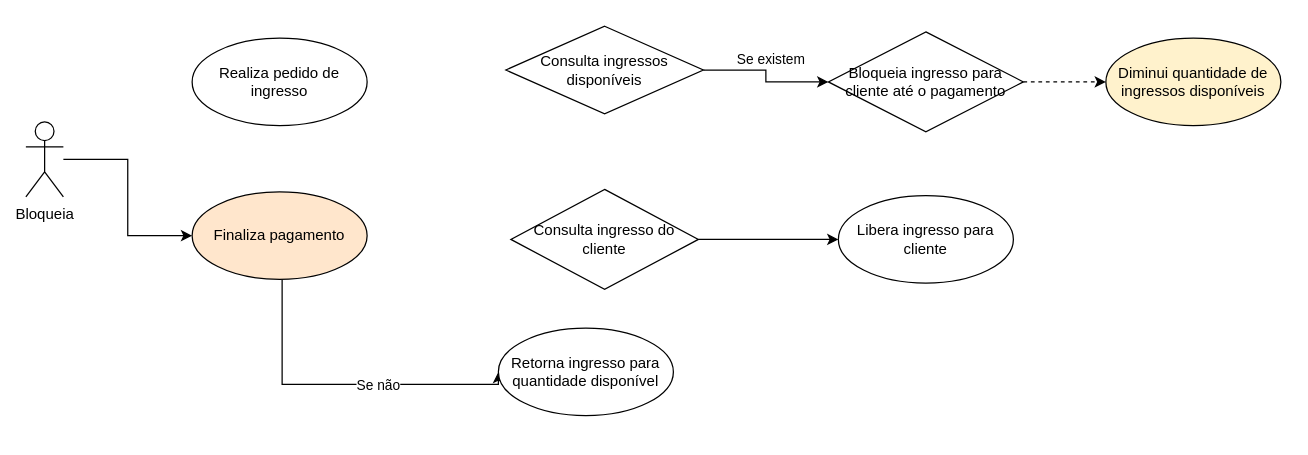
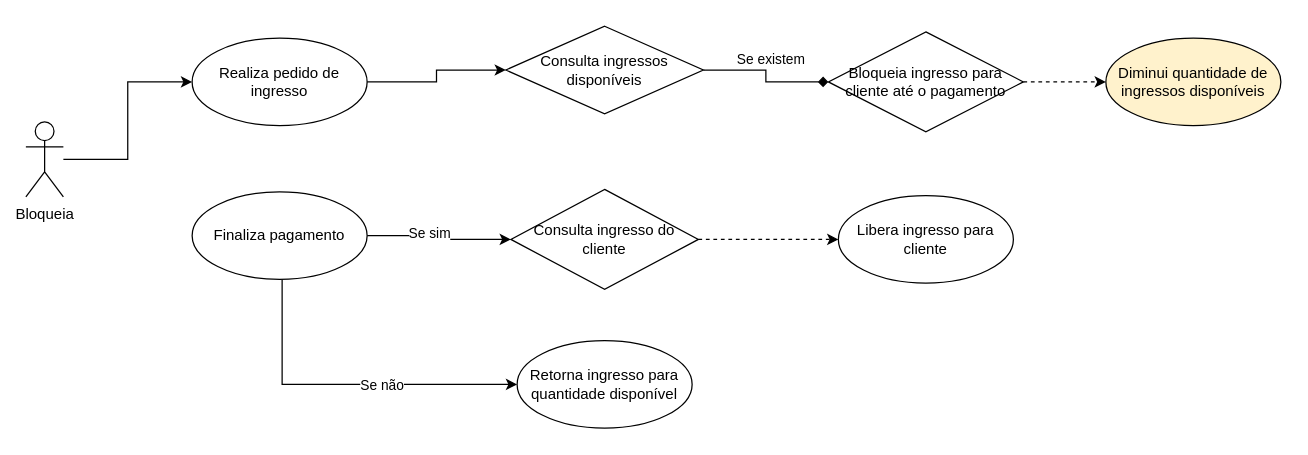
edge "Realiza pedido de ingresso" -> "Consulta ingressos disponíveis": added
edge "Consulta ingressos disponíveis" -> "Bloqueia ingresso para cliente até o pagamento": arrowhead classic -> diamond
edge "Bloqueia" -> "Realiza pedido de ingresso": added
edge "Bloqueia" -> "Finaliza pagamento": removed
node "Finaliza pagamento": fillcolor #ffe6cc -> #ffffff
edge "Finaliza pagamento" -> "Consulta ingresso do cliente": added, label "Se sim"
edge "Consulta ingresso do cliente" -> "Libera ingresso para cliente": style solid -> dashed
node "Retorna ingresso para quantidade disponível": moved (586, 372) -> (604, 384)
